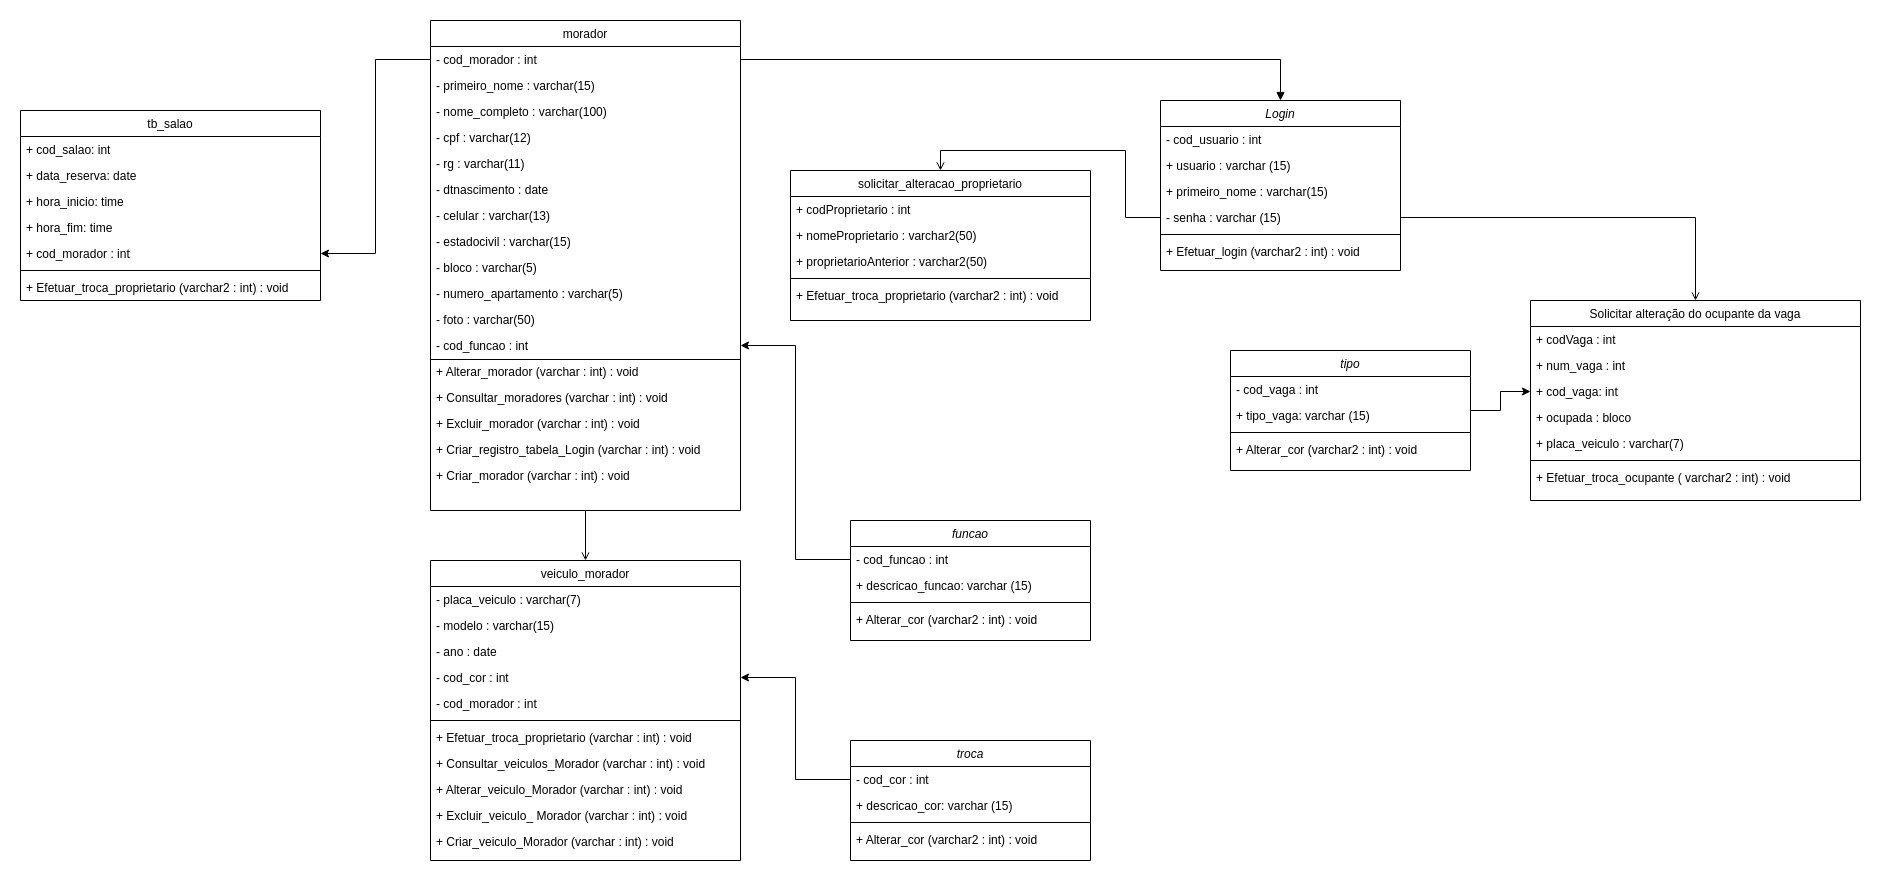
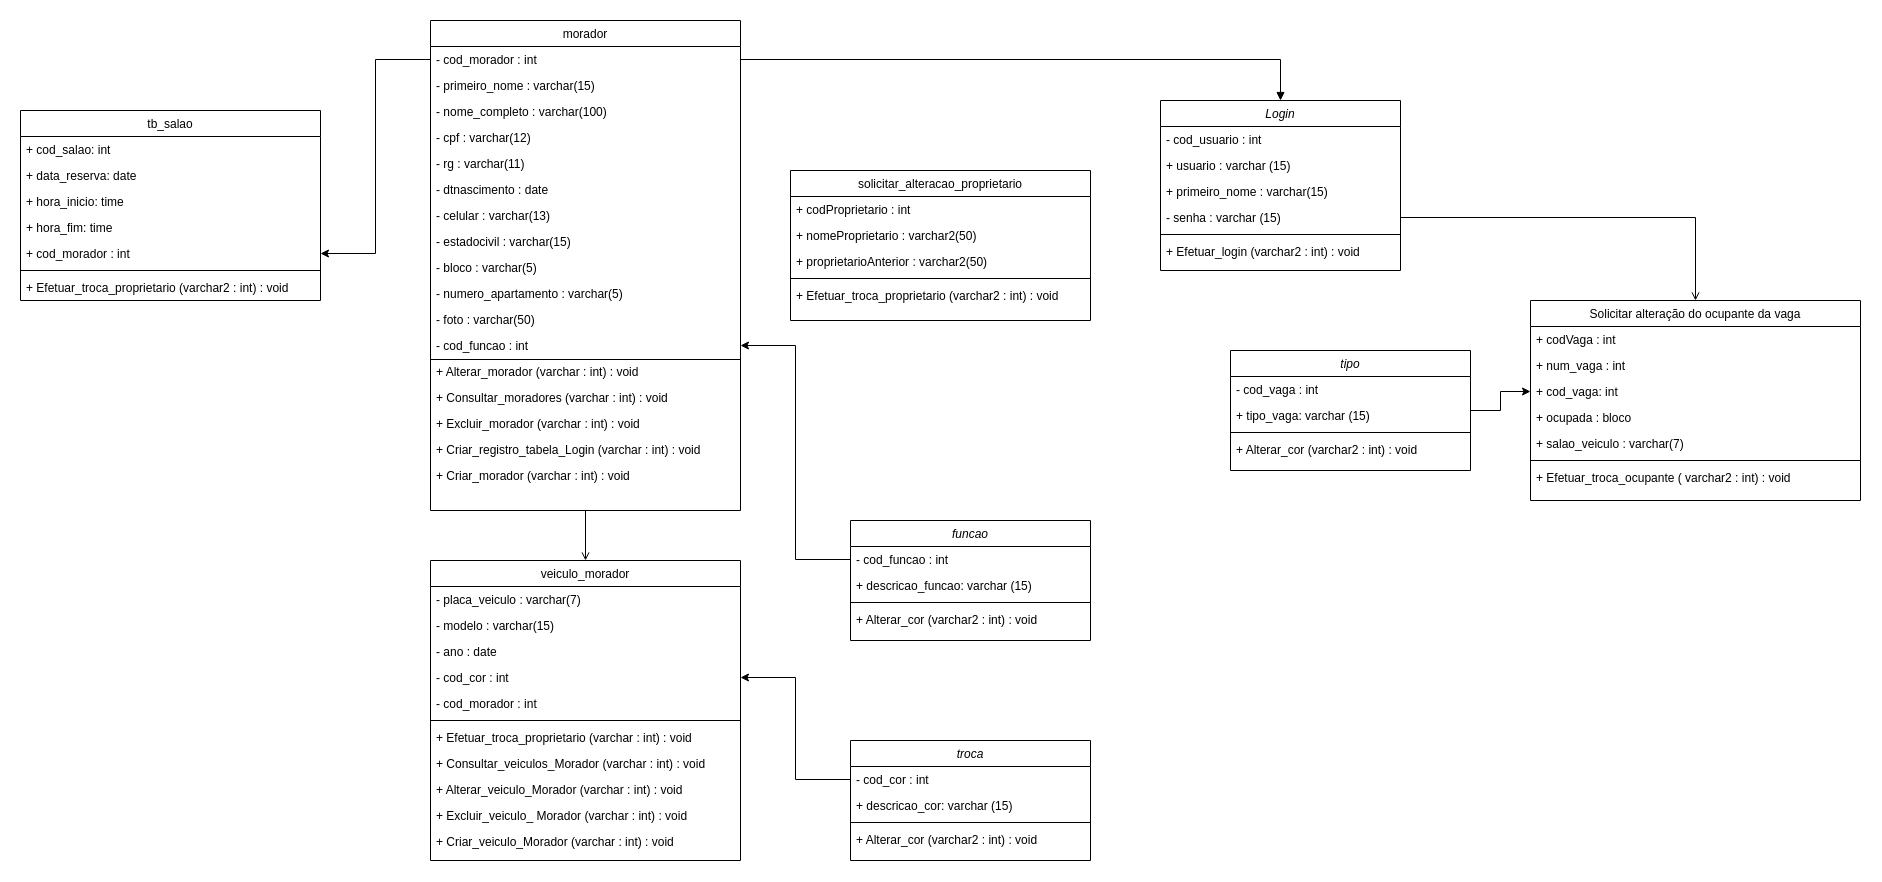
edge "- senha : varchar (15)" -> "solicitar_alteracao_proprietario": removed
node "+ placa_veiculo : varchar(7)": label "+ placa_veiculo : varchar(7)" -> "+ salao_veiculo : varchar(7)"
